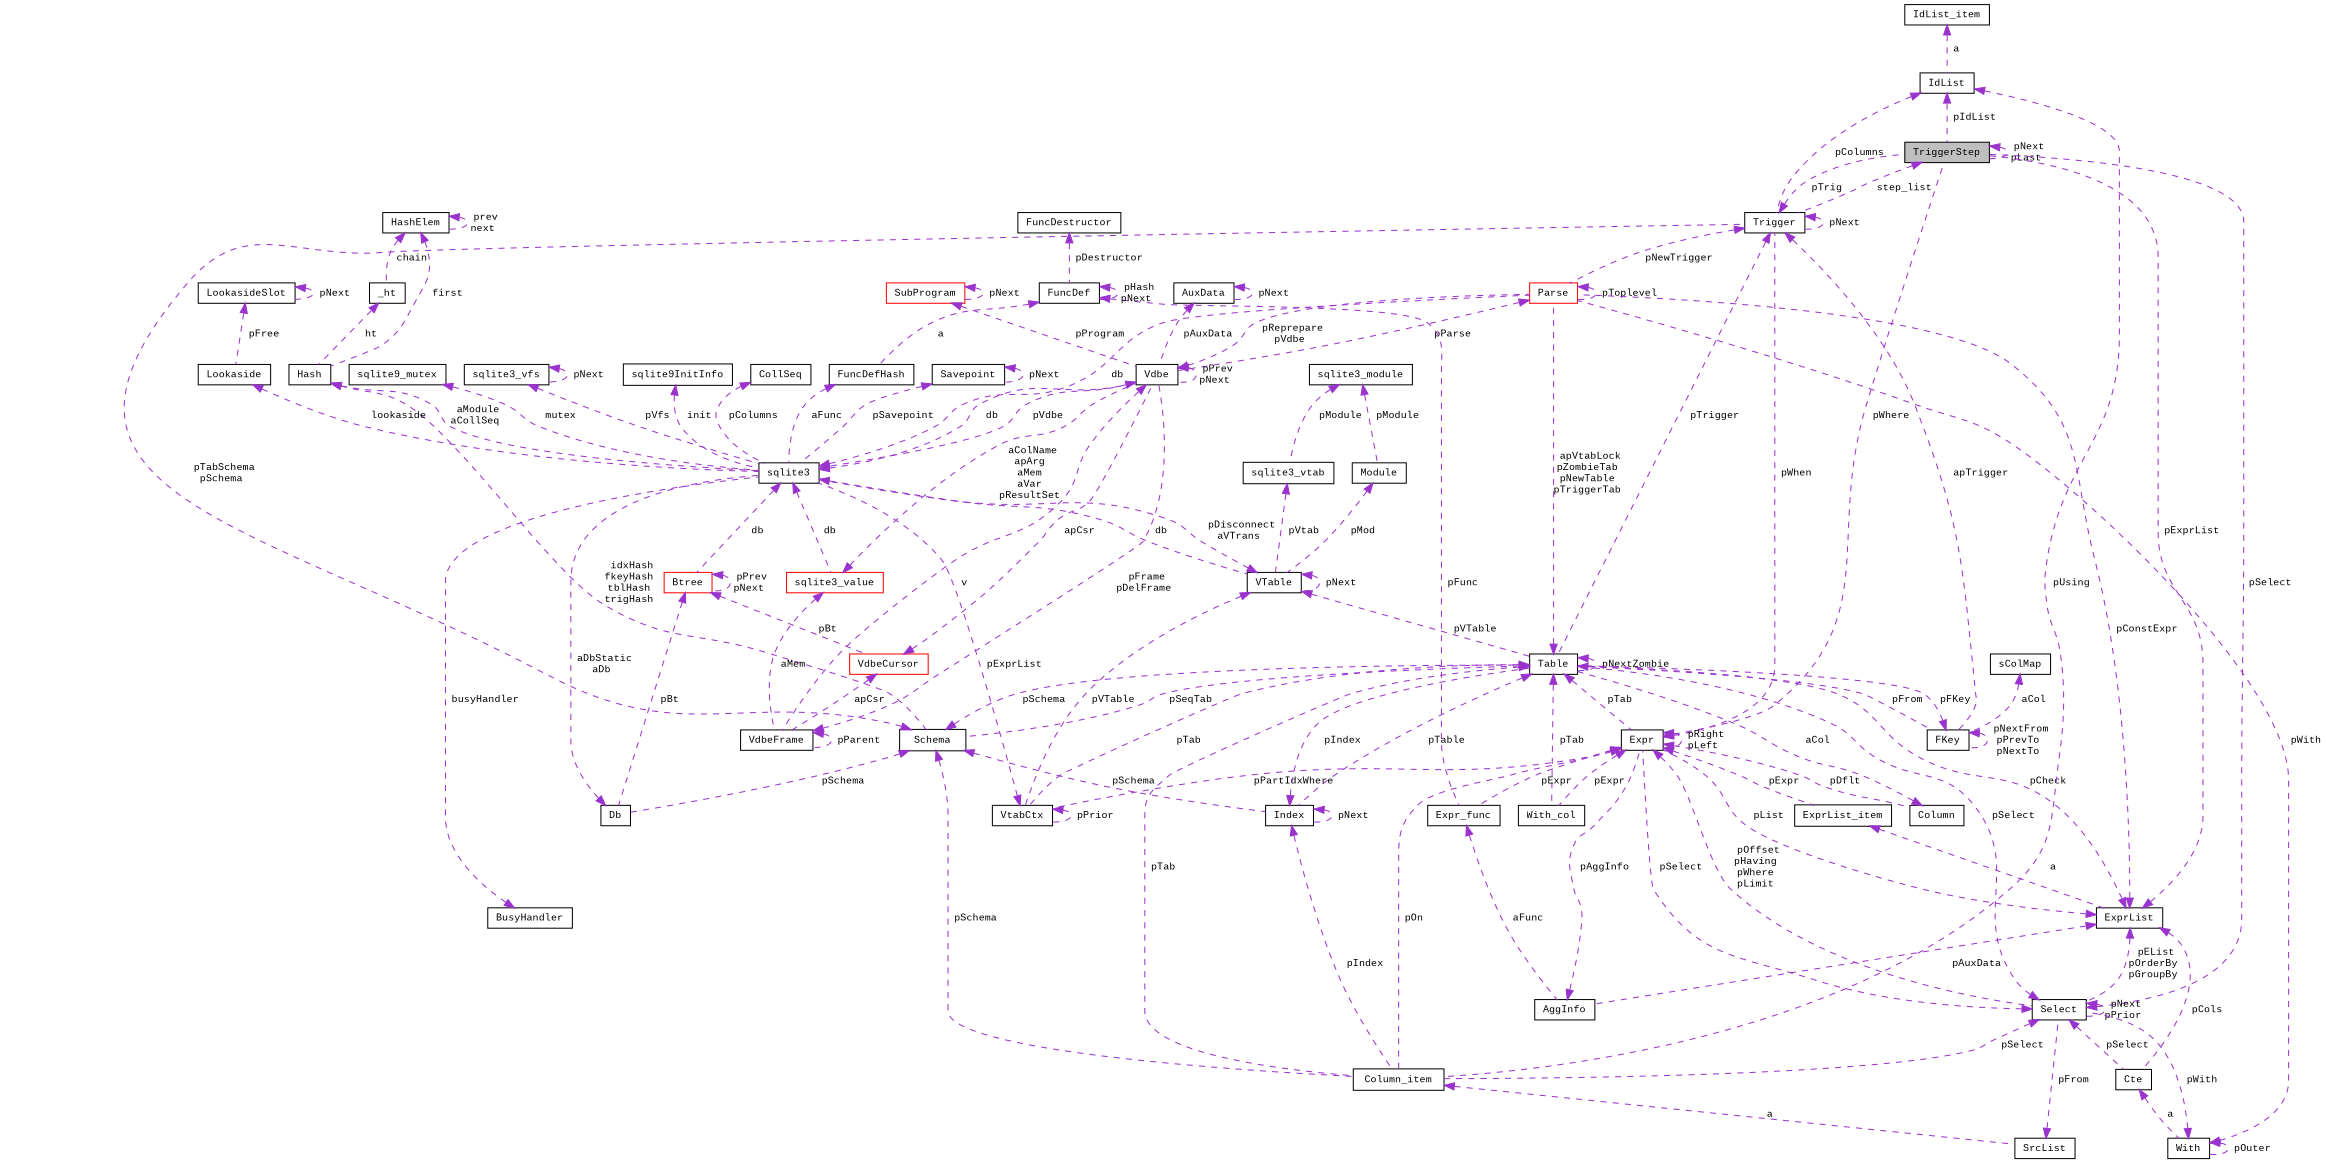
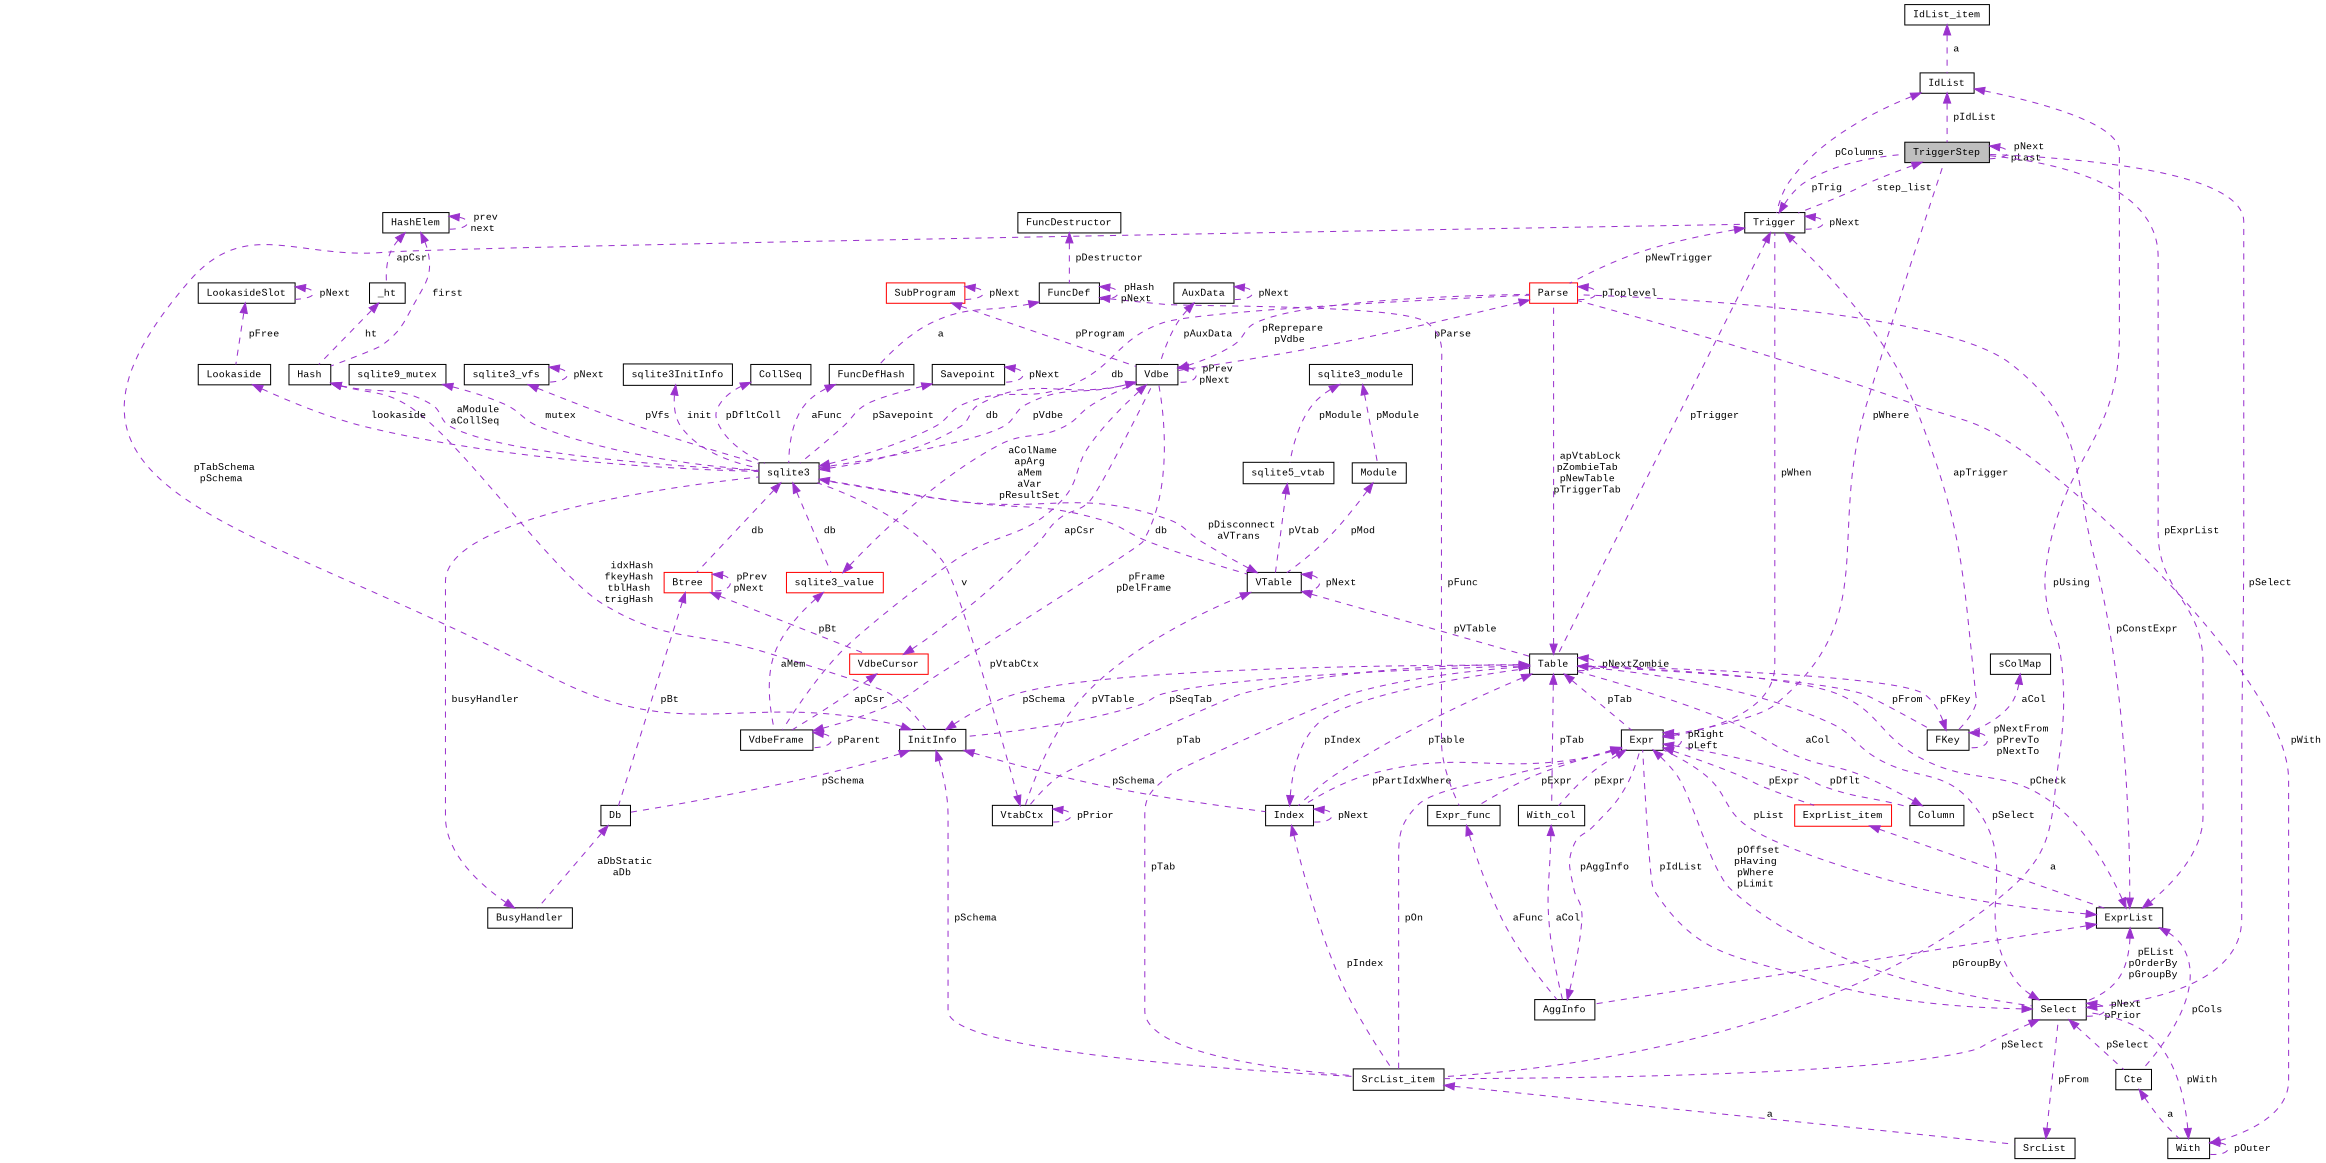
edge "_ht" -> "HashElem": label " chain" -> " apCsr"
node "sqlite9InitInfo": label "sqlite9InitInfo" -> "sqlite3InitInfo"
edge "sqlite3" -> "CollSeq": label " pColumns" -> " pDfltColl"
node "sqlite3_vtab": label "sqlite3_vtab" -> "sqlite5_vtab"
edge "sqlite3" -> "Db": now "BusyHandler" -> "Db"
edge "sqlite3" -> "VtabCtx": label " pExprList" -> " pVtabCtx"
node "Schema": label "Schema" -> "InitInfo"
edge "VtabCtx" -> "Expr": now "Index" -> "Expr"
node "ExprList_item": color black -> red
edge "Expr" -> "Select": label " pSelect" -> " pIdList"
edge "AggInfo" -> "With_col": added, label "aCol"
edge "AggInfo" -> "ExprList": label " pAuxData" -> " pGroupBy"
node "Column_item": label "Column_item" -> "SrcList_item"
